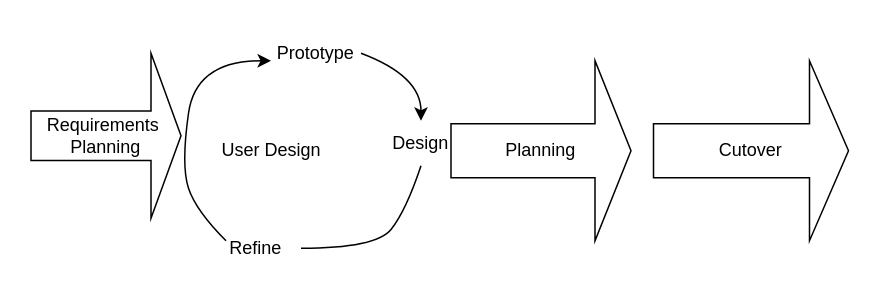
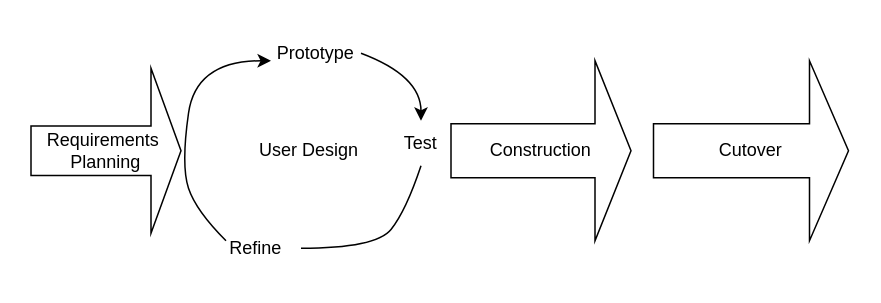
node "Requirements Planning": moved (106, 136) -> (106, 151)
node "Design": label "Design" -> "Test"
node "User Design": moved (271, 151) -> (308, 151)
node "Planning": label "Planning" -> "Construction"
